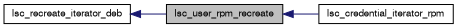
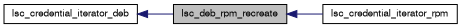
node "lsc_recreate_iterator_deb": label "lsc_recreate_iterator_deb" -> "lsc_credential_iterator_deb"
node "lsc_user_rpm_recreate": label "lsc_user_rpm_recreate" -> "lsc_deb_rpm_recreate"
